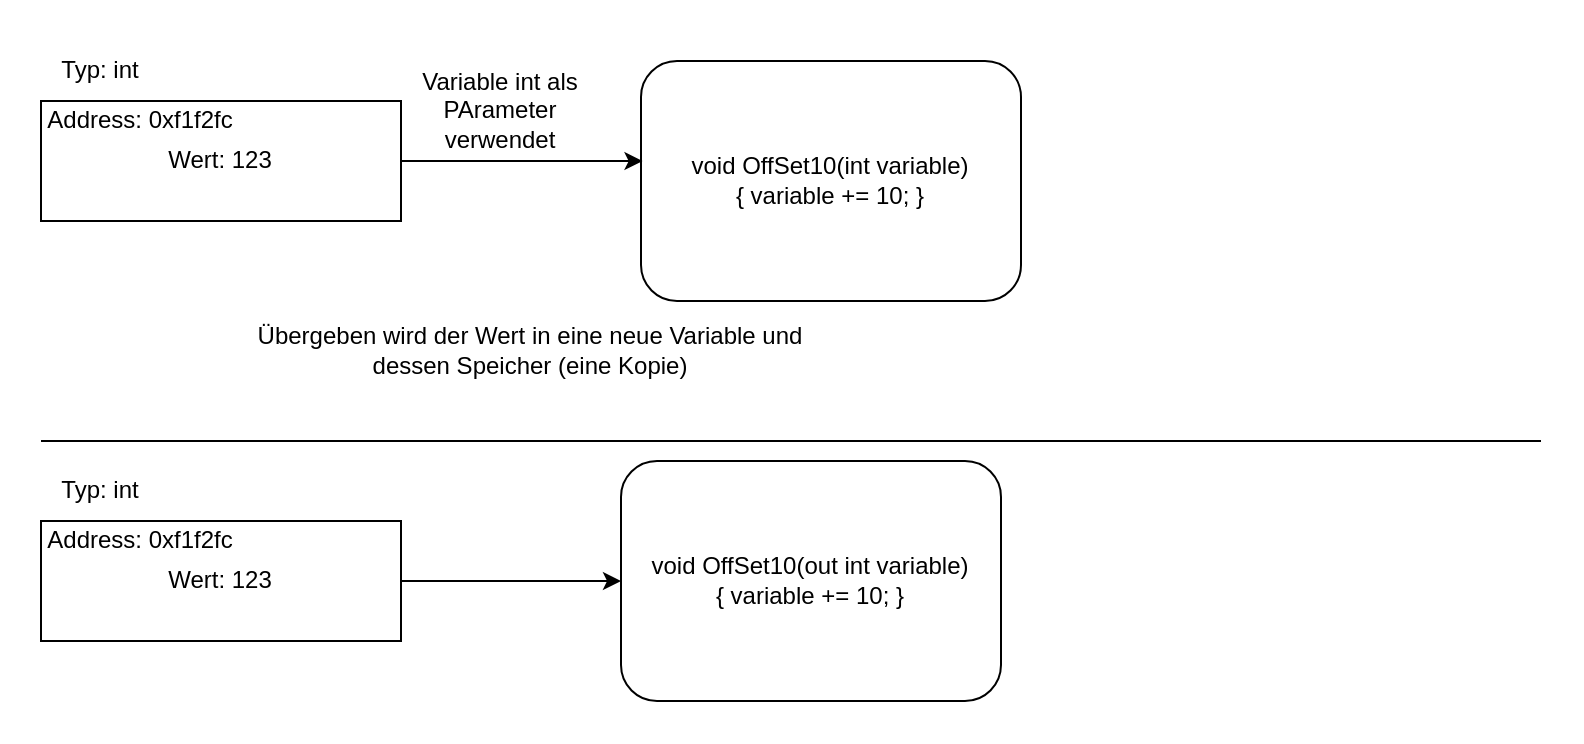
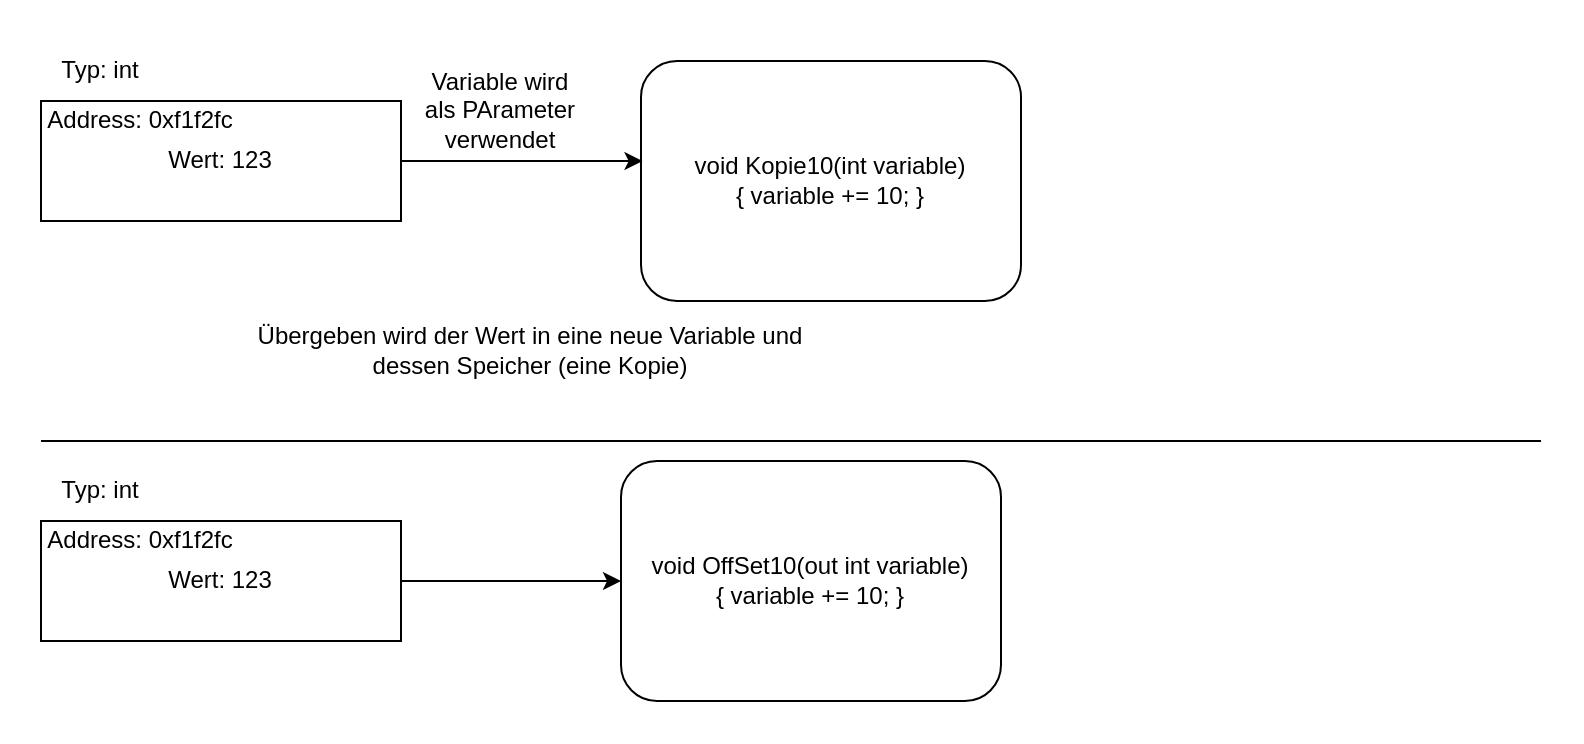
node "Variable int als PArameter verwendet": label "Variable int als PArameter verwendet" -> "Variable wird als PArameter verwendet"
node "void OffSet10(int variable) { variable += 10; }": label "void OffSet10(int variable) { variable += 10; }" -> "void Kopie10(int variable) { variable += 10; }"
